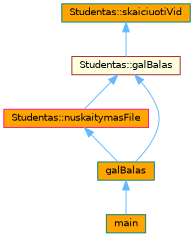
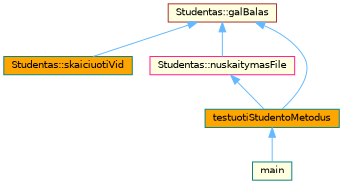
edge "Studentas::galBalas" -> "Studentas::skaiciuotiVid": reversed
node "Studentas::nuskaitymasFile": fillcolor orange -> lightyellow
node "galBalas": label "galBalas" -> "testuotiStudentoMetodus"
node "main": fillcolor orange -> lightyellow
